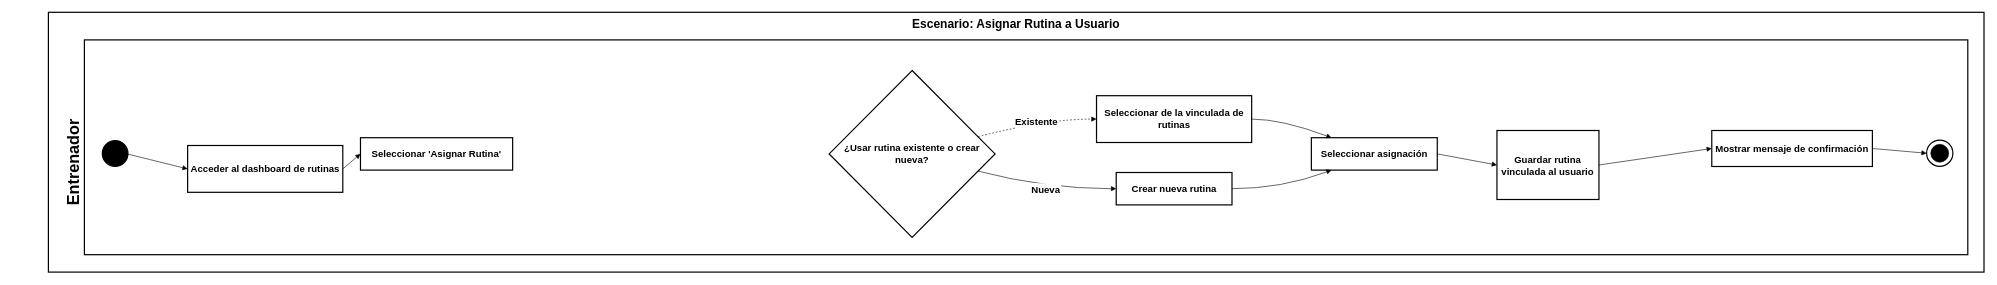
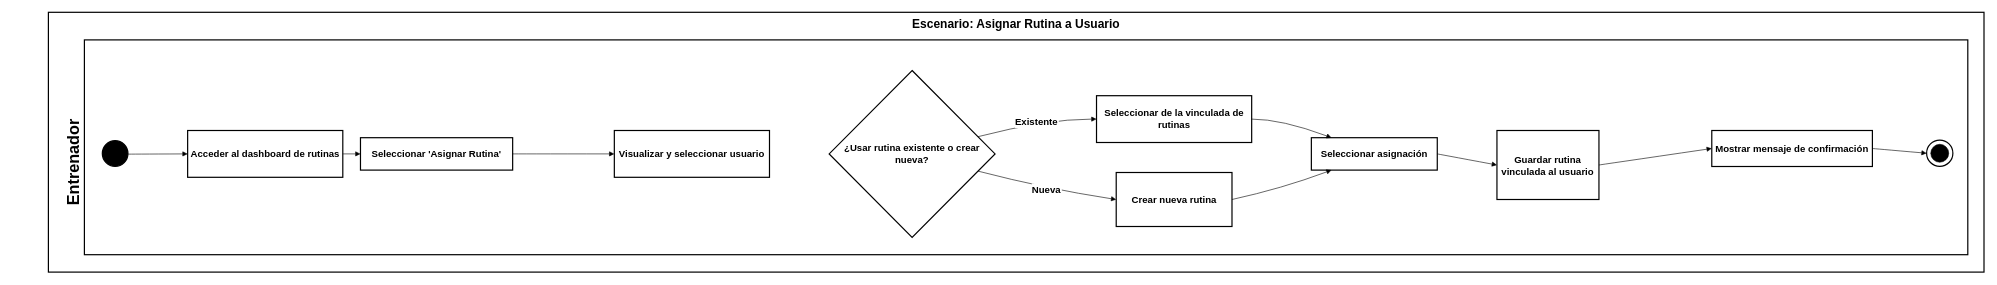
edge "¿Usar rutina existente o crear nueva?" -> "Seleccionar de la vinculada de rutinas": style dashed -> solid
edge "Seleccionar 'Asignar Rutina'" -> "Visualizar y seleccionar usuario": added
node "Visualizar y seleccionar usuario": added
node "Acceder al dashboard de rutinas": moved (265, 169) -> (265, 154)
node "Crear nueva rutina": size 116x32 -> 116x54
